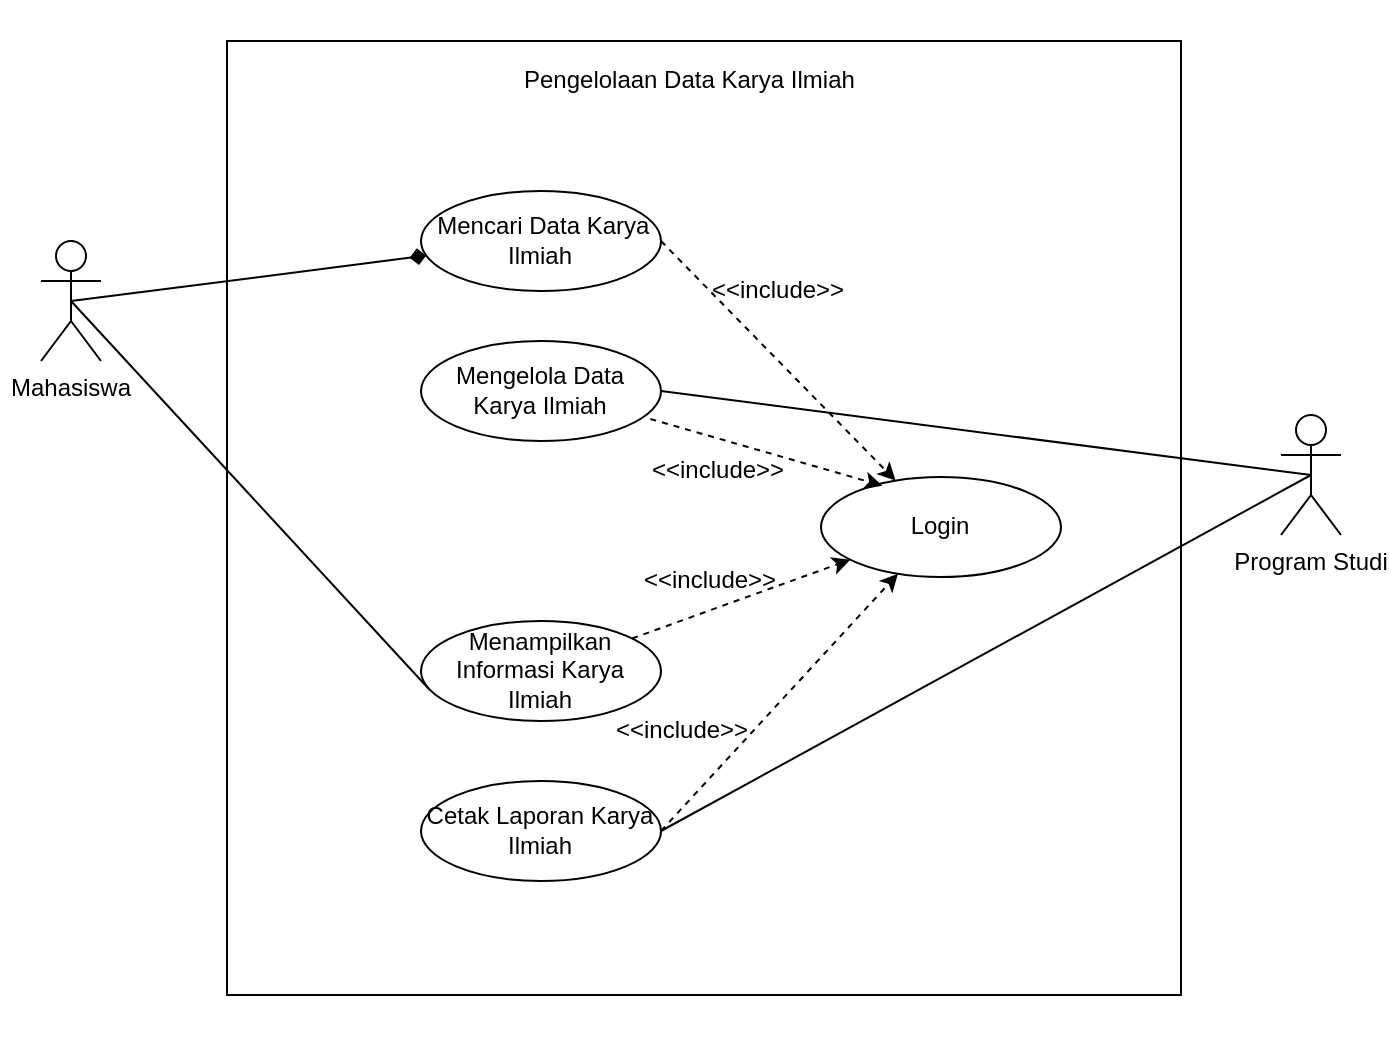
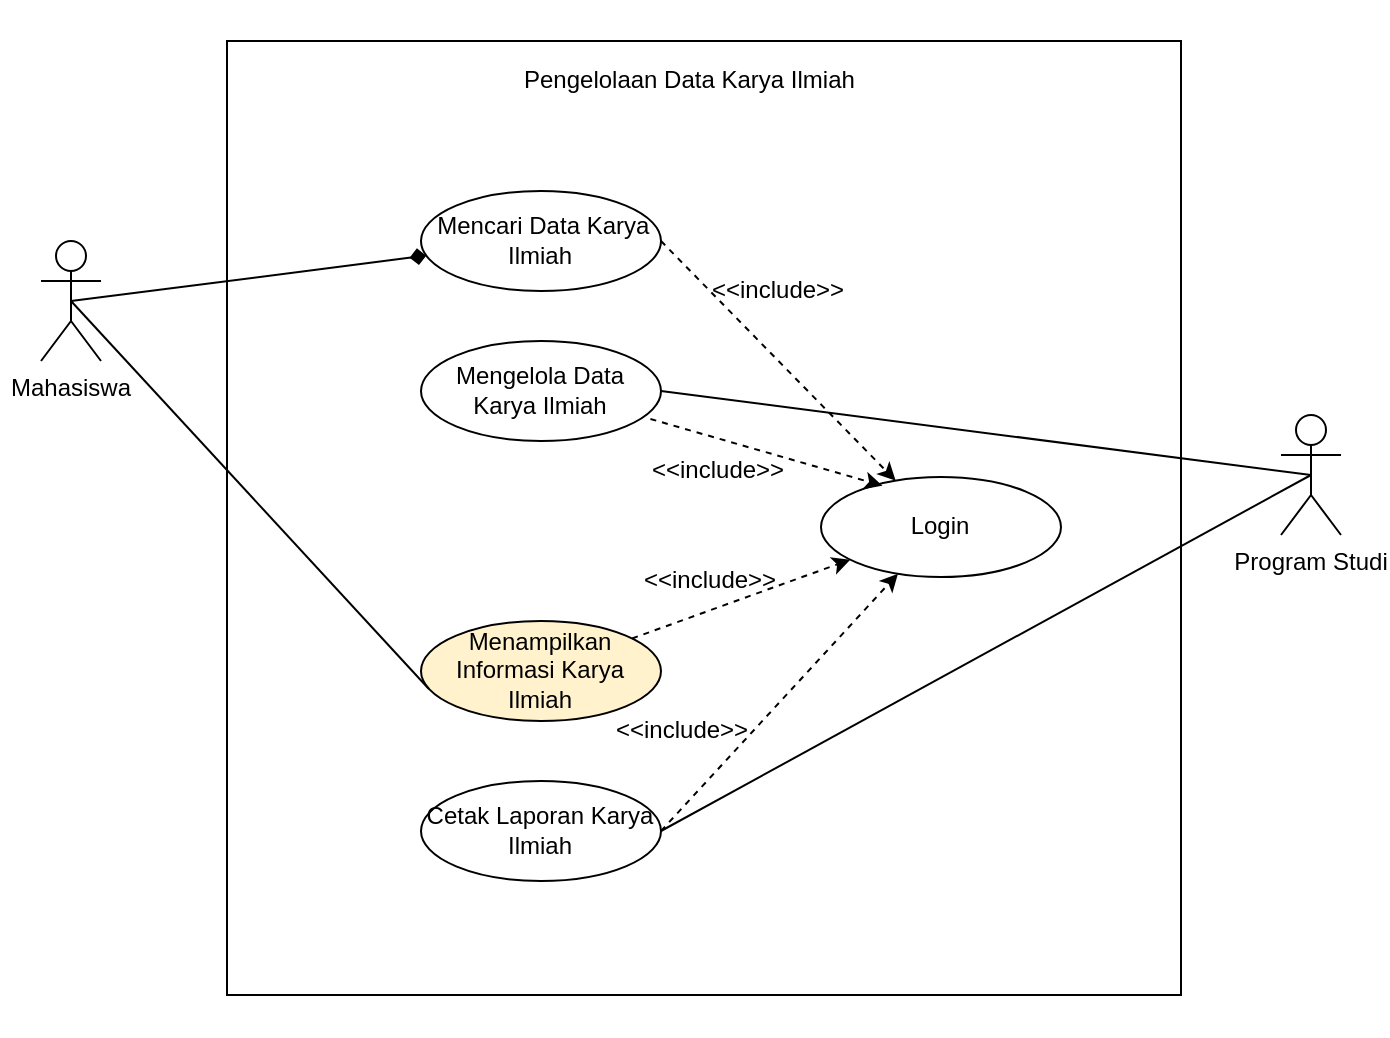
node "Menampilkan Informasi Karya Ilmiah": fillcolor #ffffff -> #fff2cc
